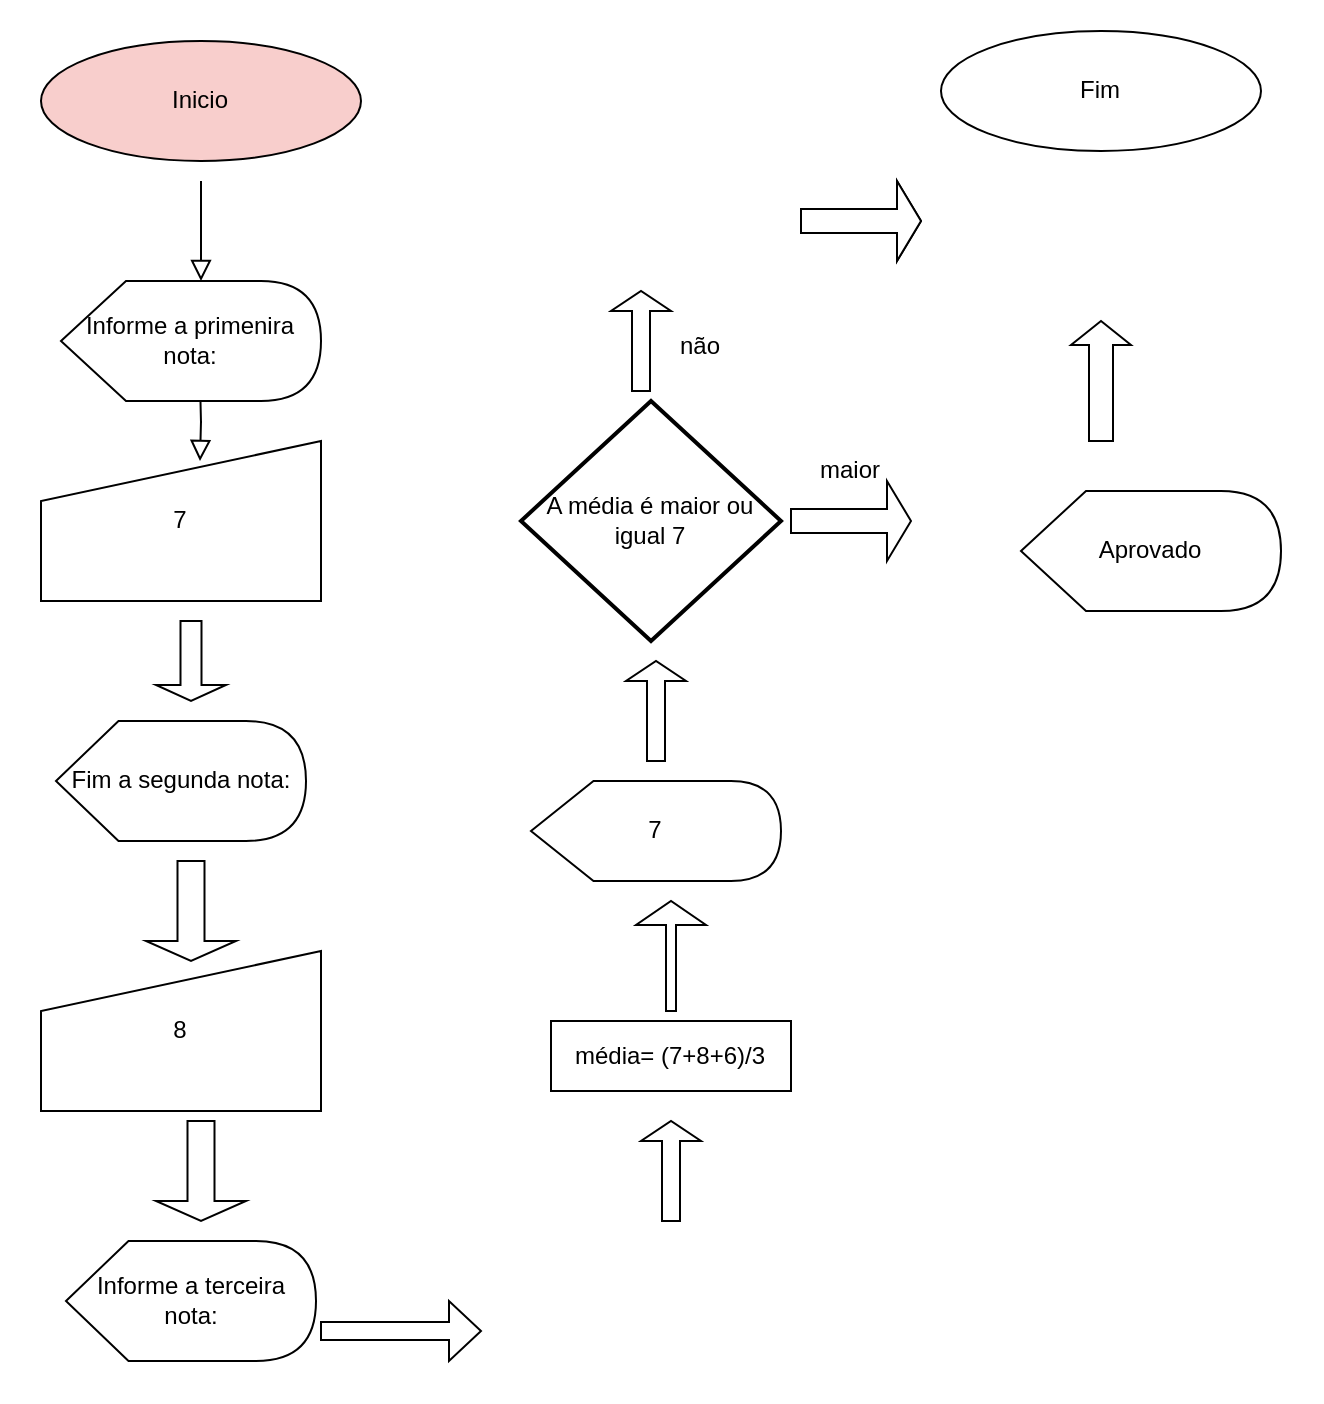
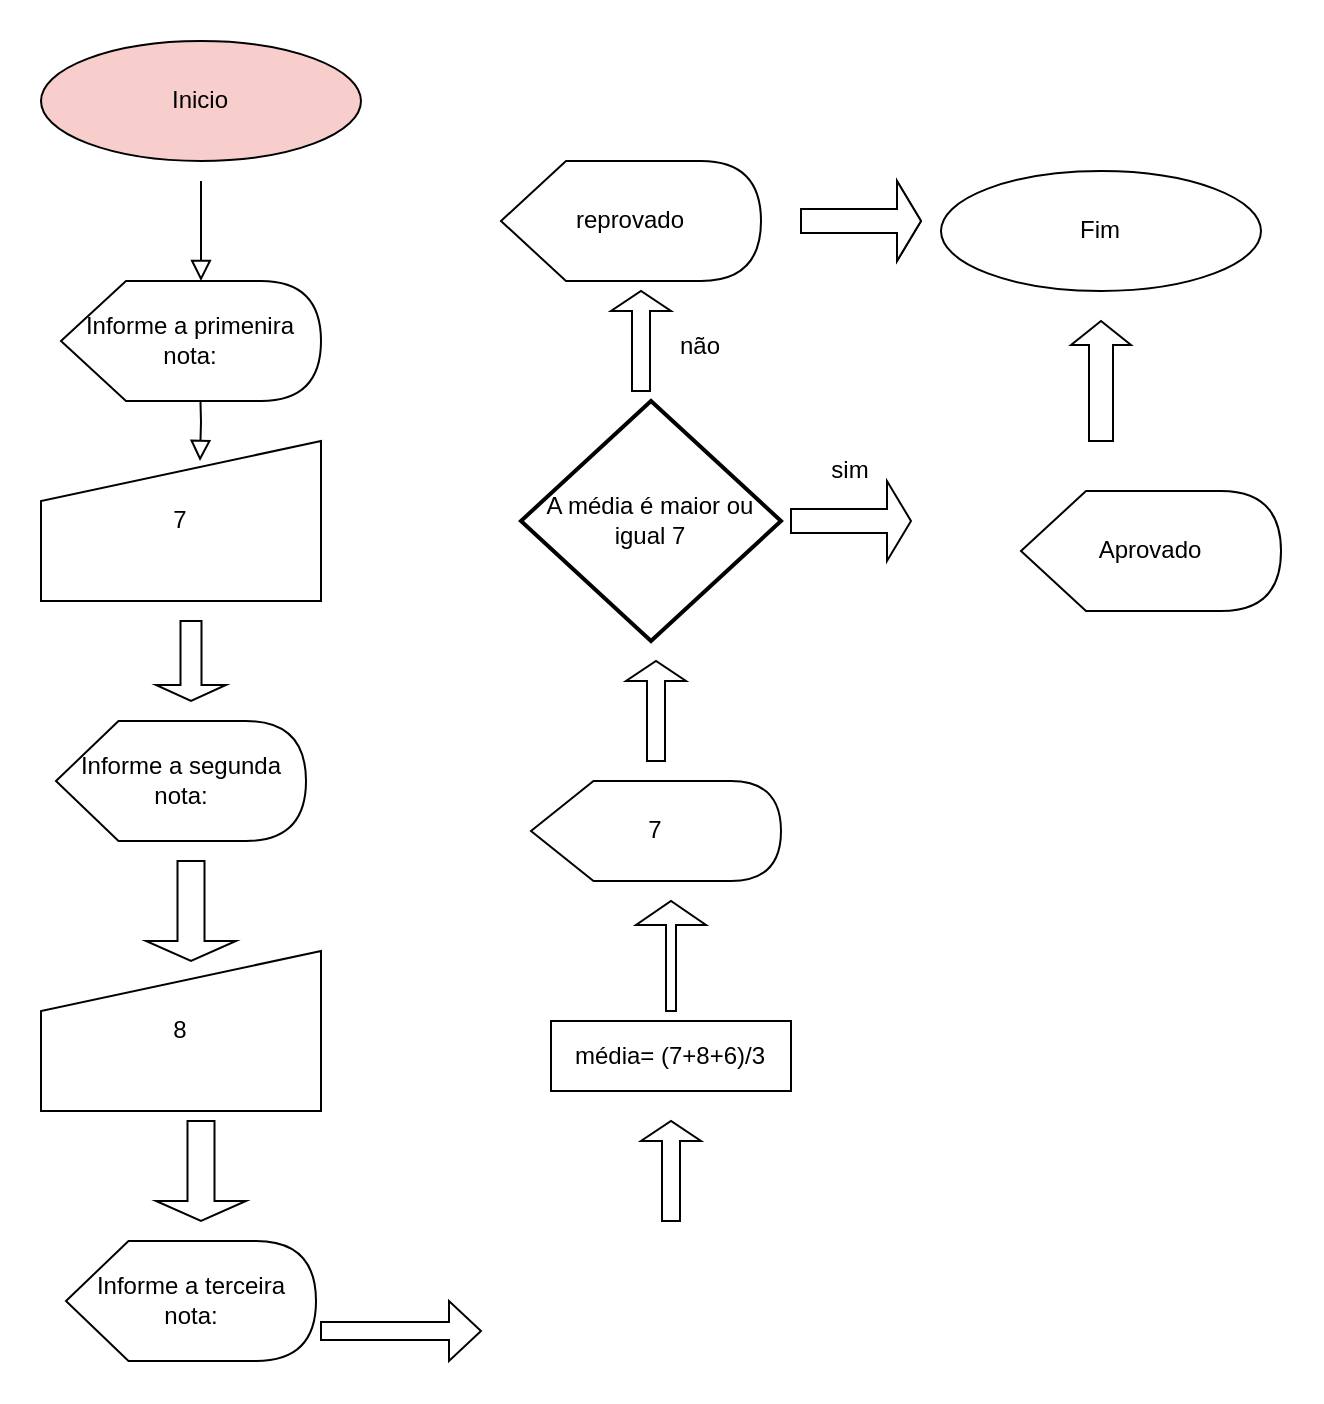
node "Fim": moved (1101, 91) -> (1101, 231)
node "reprovado": added
node "maior": label "maior" -> "sim"
node "Fim a segunda nota:": label "Fim a segunda nota:" -> "Informe a segunda nota:"
